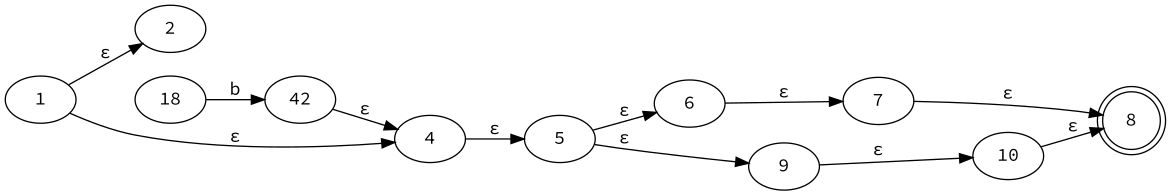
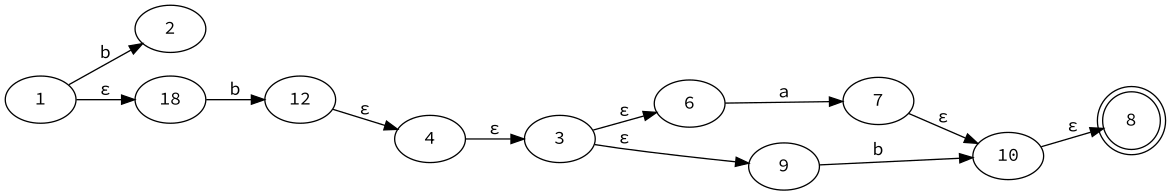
edge "1" -> "2": label "ε" -> "b"
edge "6" -> "7": label "ε" -> "a"
node "42": label "42" -> "12"
edge "7" -> "8": now "7" -> "10"
node "5": label "5" -> "3"
edge "1" -> "4": now "1" -> "18"
edge "9" -> "10": label "ε" -> "b"
